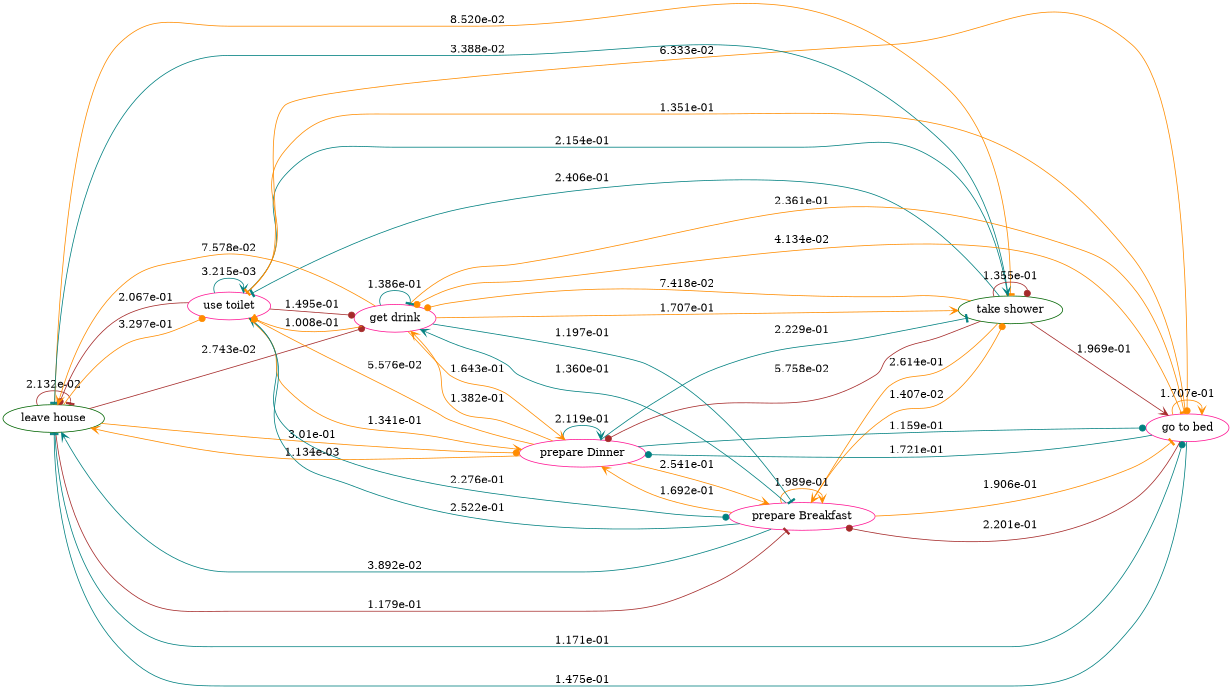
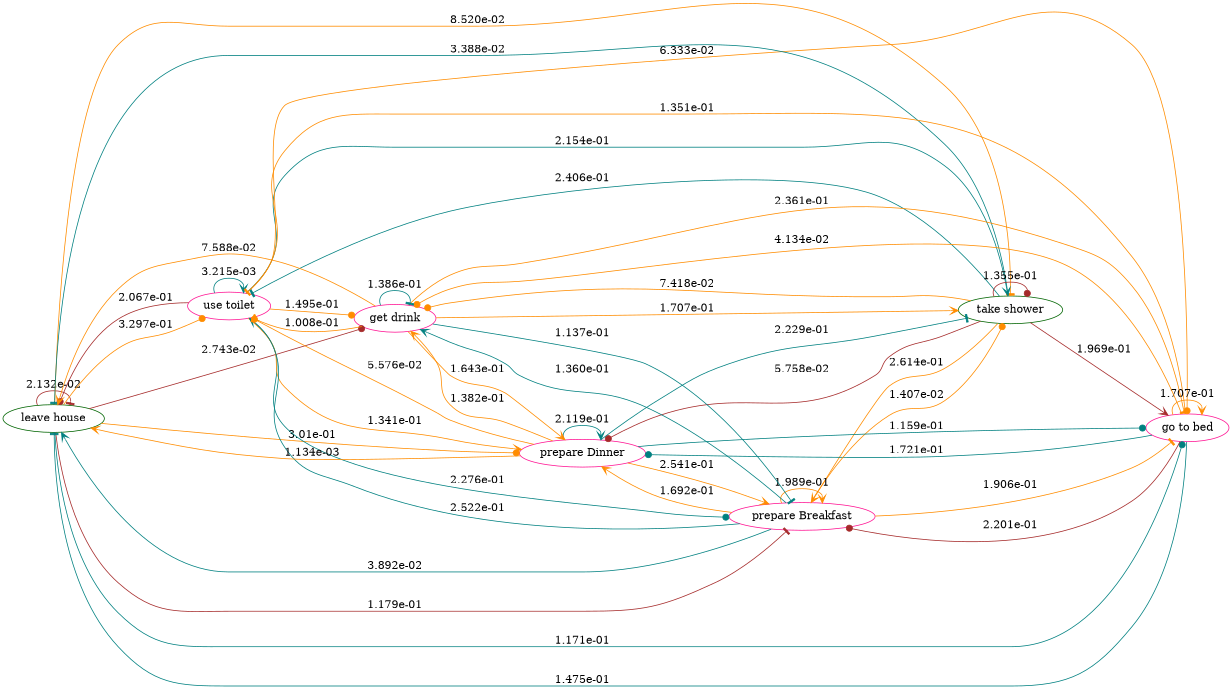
edge "get drink" -> "leave house": label "7.578e-02" -> "7.588e-02"
edge "use toilet" -> "get drink": color brown -> darkorange
edge "get drink" -> "prepare Breakfast": label "1.197e-01" -> "1.137e-01"
